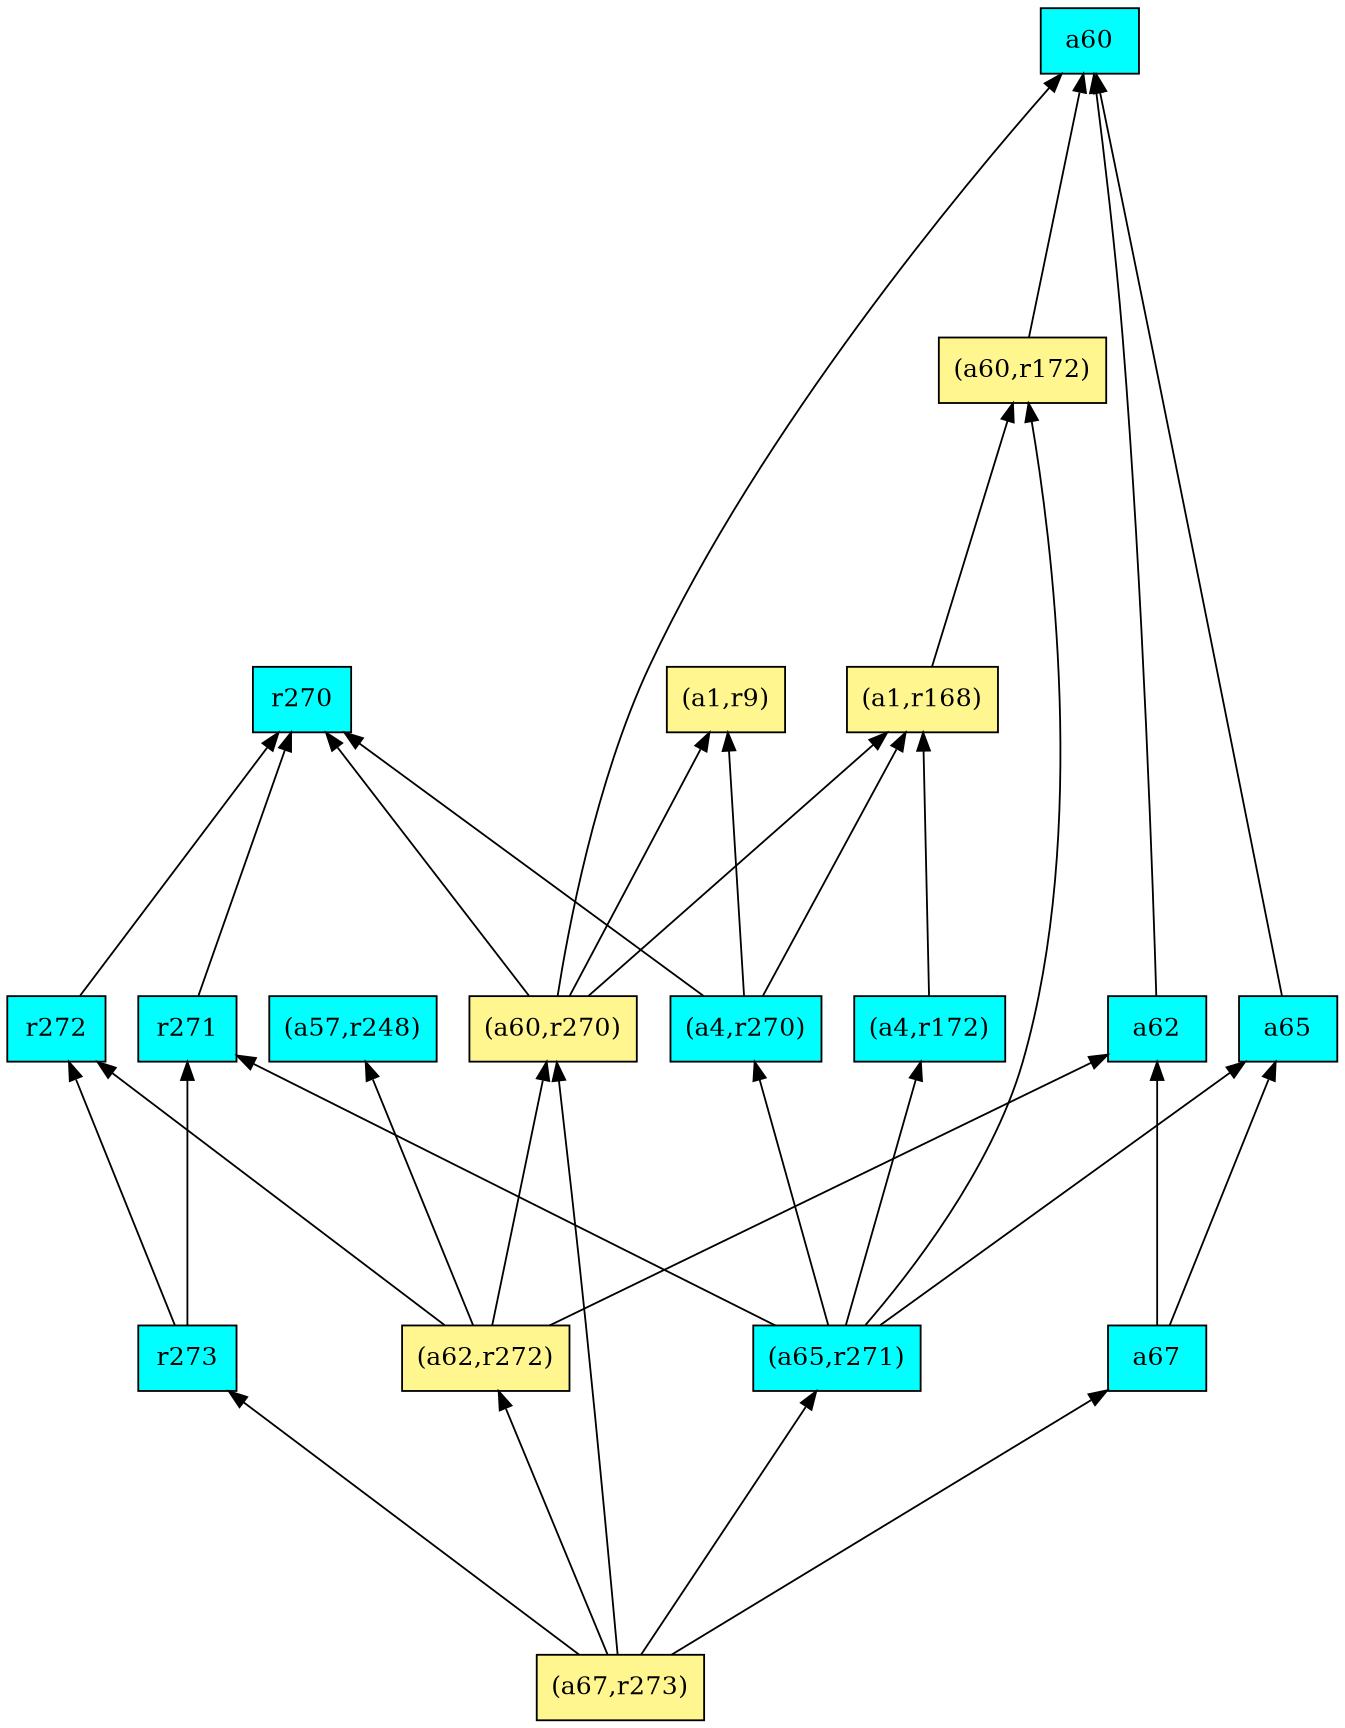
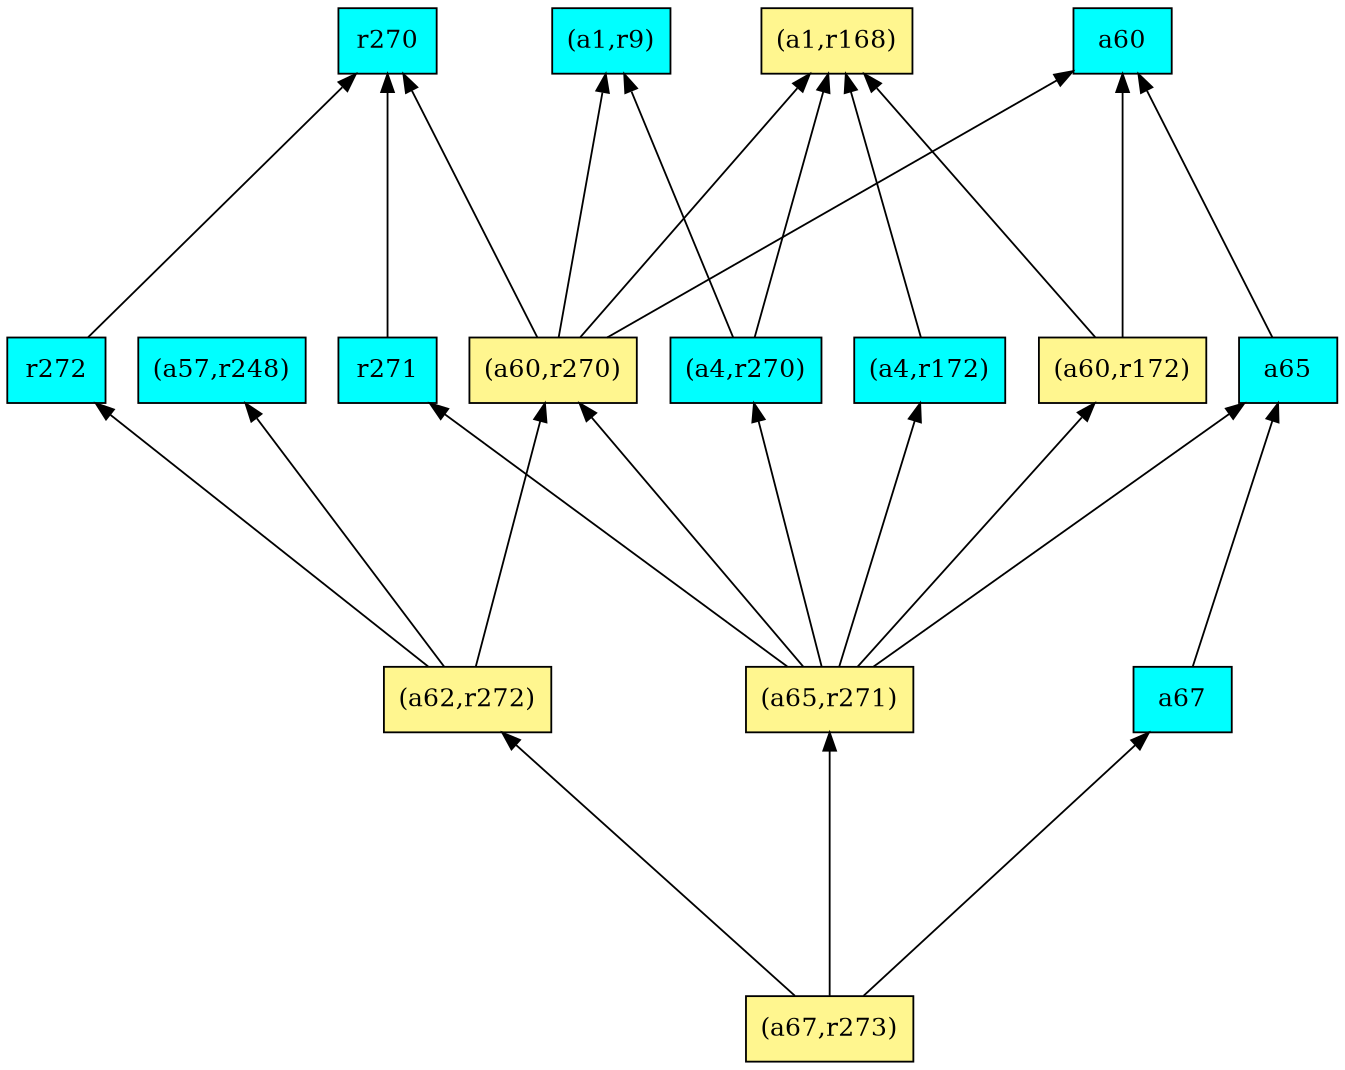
edge "(a1,r168)" -> "(a60,r172)": reversed
node "(a1,r9)": fillcolor khaki1 -> cyan
edge "(a4,r270)" -> "r270": removed
node "a62": removed
node "r273": removed
node "(a65,r271)": fillcolor cyan -> khaki1
edge "(a67,r273)" -> "(a60,r270)": now "(a65,r271)" -> "(a60,r270)"
